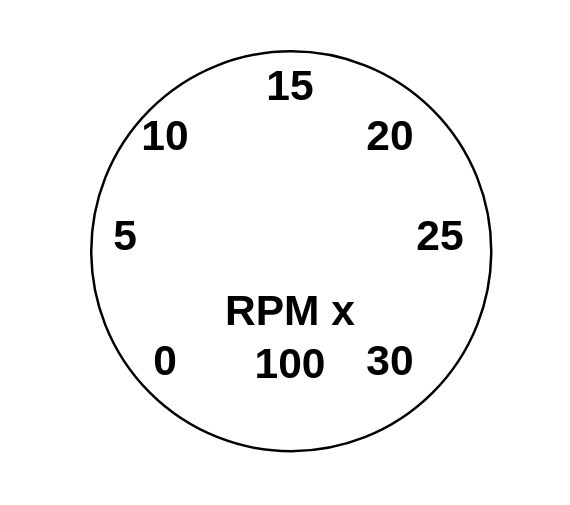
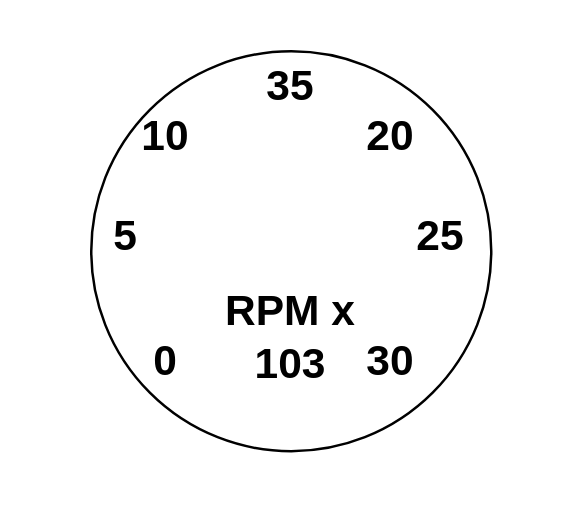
node "15": label "15" -> "35"
node "RPM x 100": label "RPM x 100" -> "RPM x 103"
